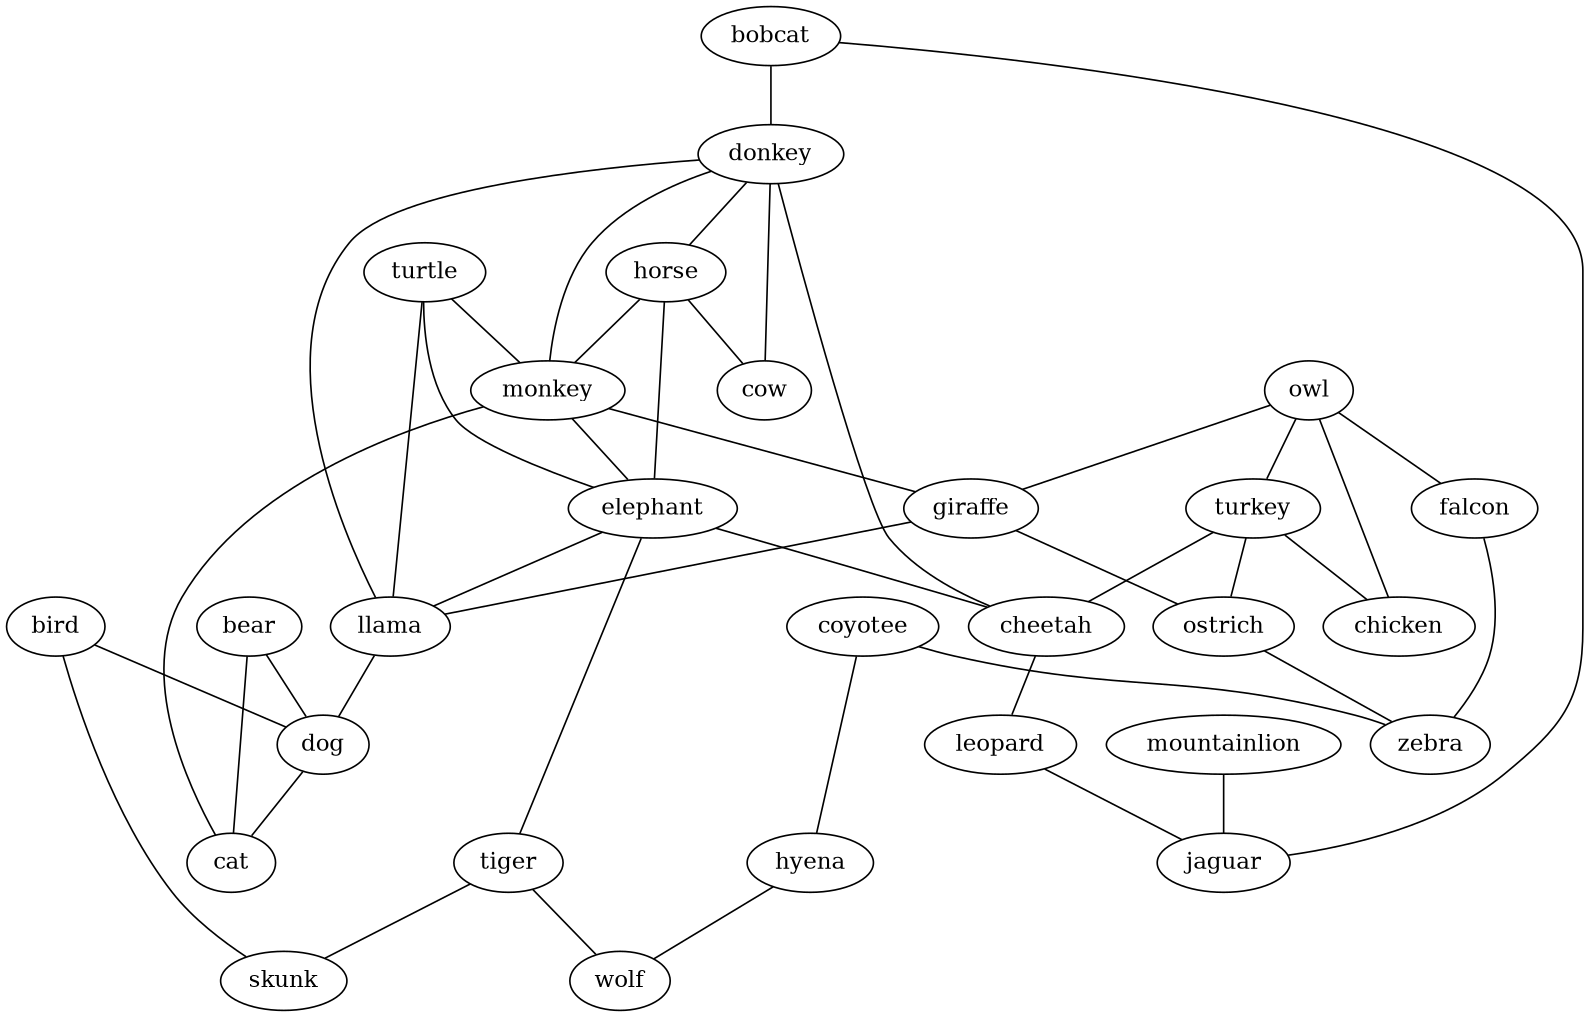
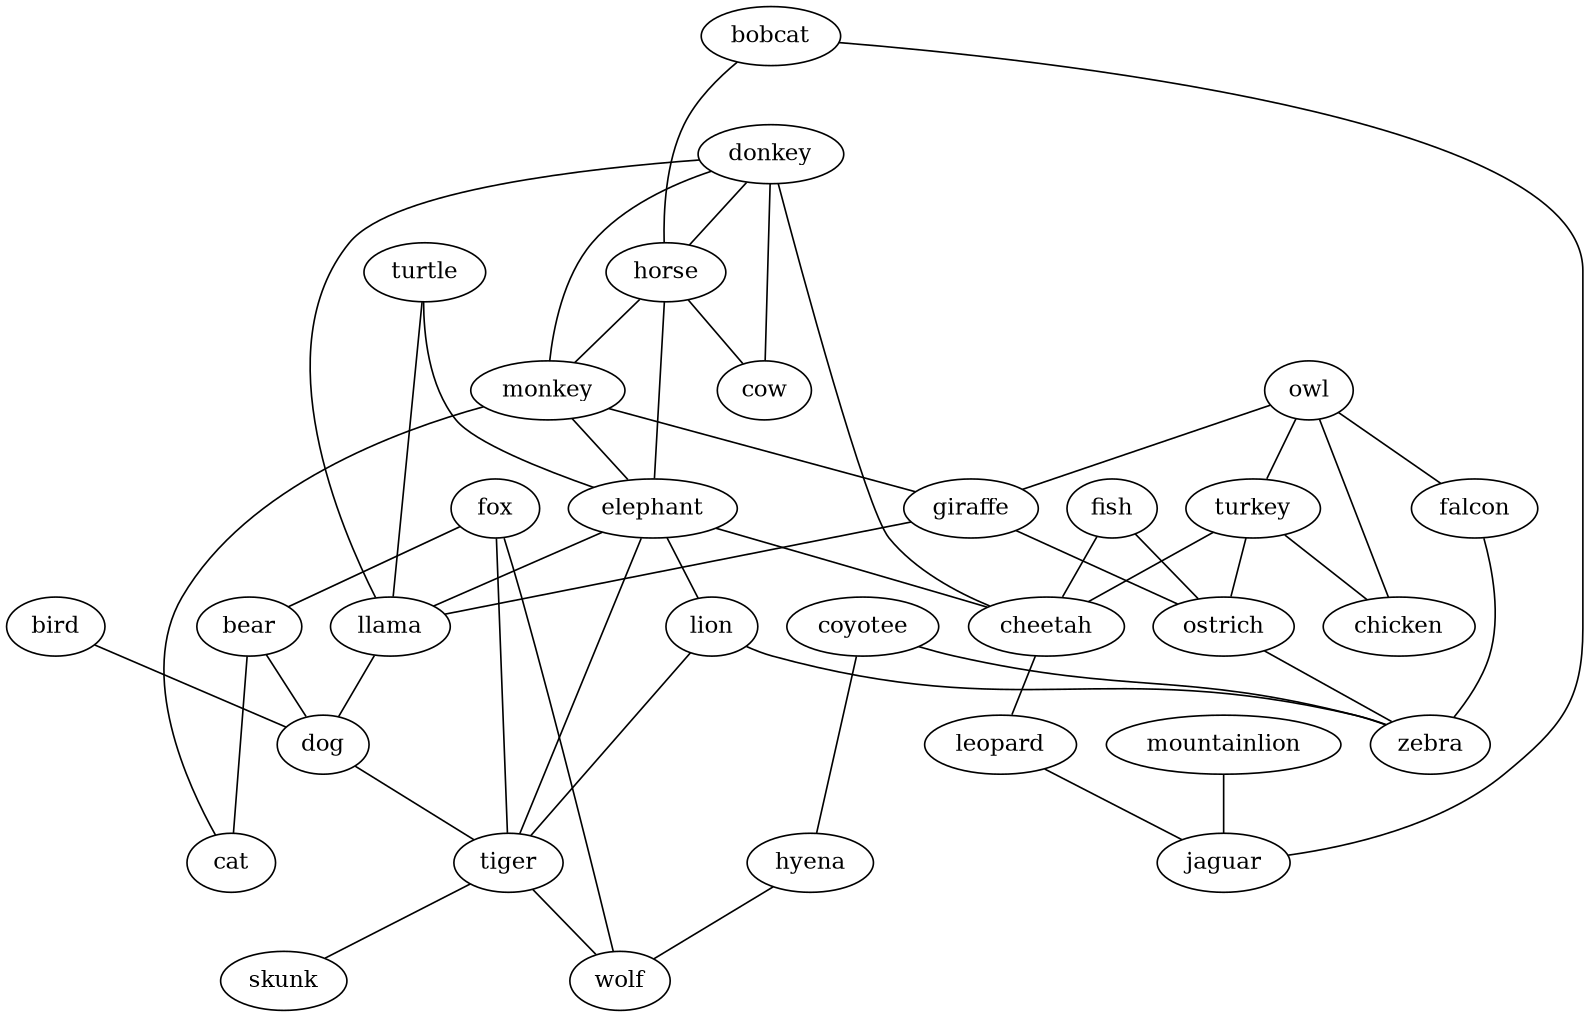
edge "bobcat" -- "donkey": now "bobcat" -- "horse"
edge "turtle" -- "monkey": removed
node "fox": added
node "fish": added
node "lion": added
edge "dog" -- "cat": now "dog" -- "tiger"
edge "bird" -- "skunk": removed
